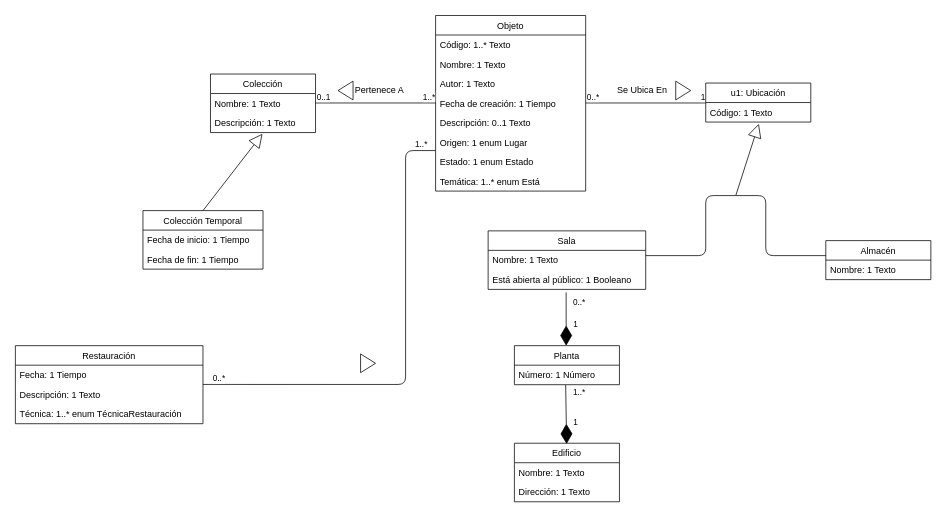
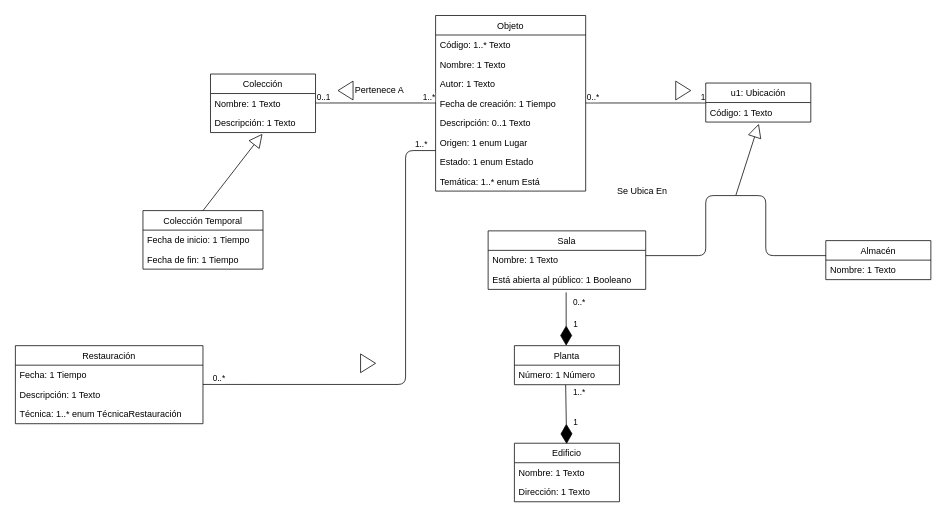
node "Se Ubica En": moved (642, 90) -> (642, 192)
